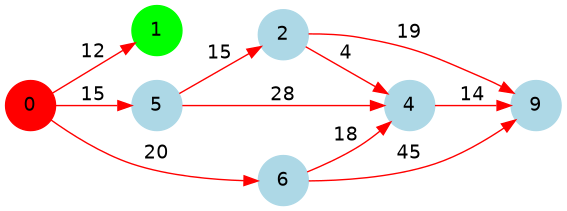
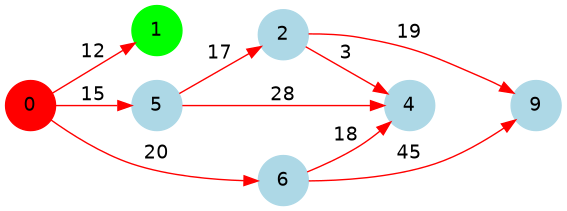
edge "5" -> "2": label "15" -> "17"
edge "2" -> "4": label "4" -> "3"
edge "4" -> "9": removed, label "14"
